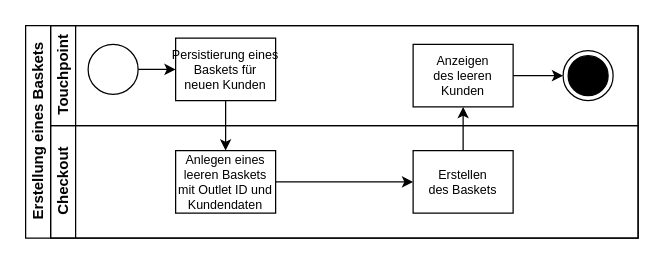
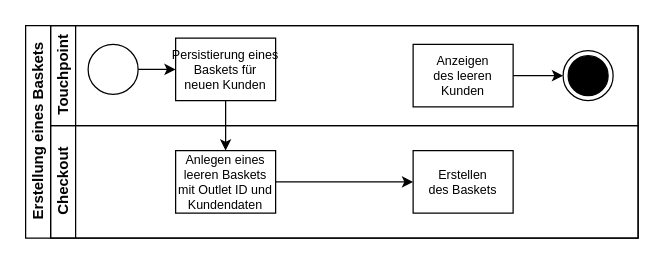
edge "Erstellen des Baskets" -> "Anzeigen des leeren Kunden": removed
